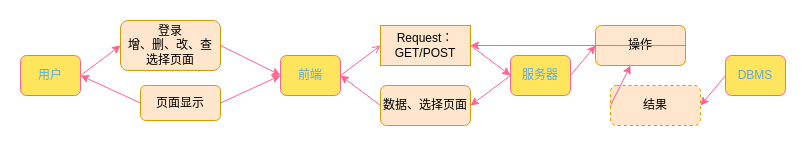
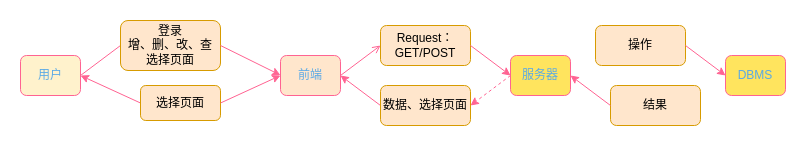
node "Request：GET/POST": shape rectangle -> rounded rectangle
edge "操作" -> "Request：GET/POST": now "操作" -> "DBMS"
edge "用户" -> "登录 增、删、改、查 选择页面": arrowhead classic -> none
edge "服务器" -> "操作": removed
node "用户": fillcolor #ffe45e -> #fff2cc
node "前端": fillcolor #ffe45e -> #ffe6cc
edge "结果" -> "操作": now "结果" -> "服务器"
edge "DBMS" -> "结果": removed
edge "服务器" -> "数据、选择页面": style solid -> dashed
node "页面显示": label "页面显示" -> "选择页面"
node "结果": style dashed -> solid
